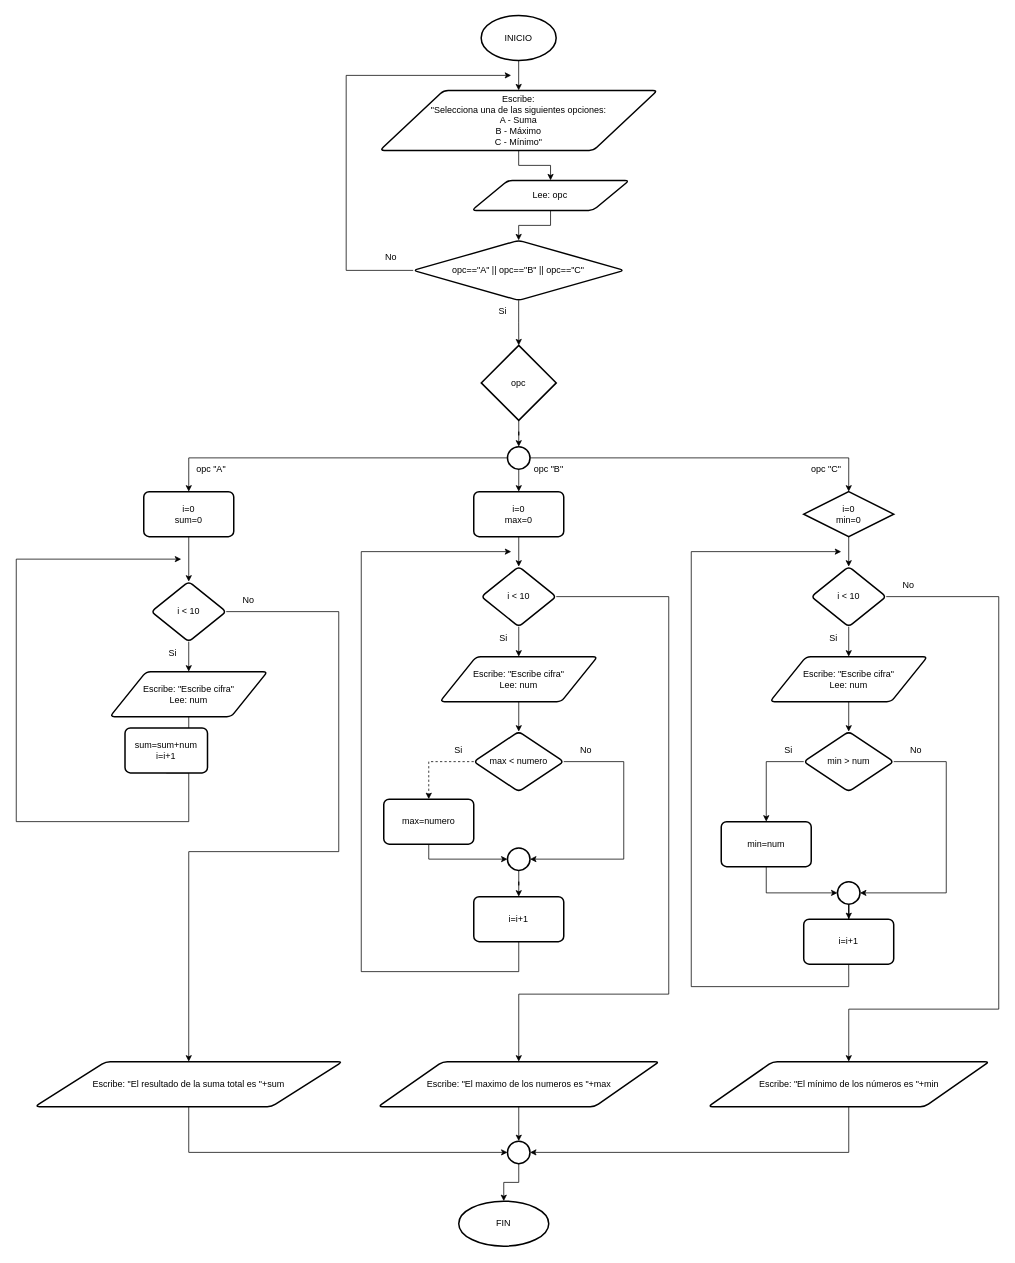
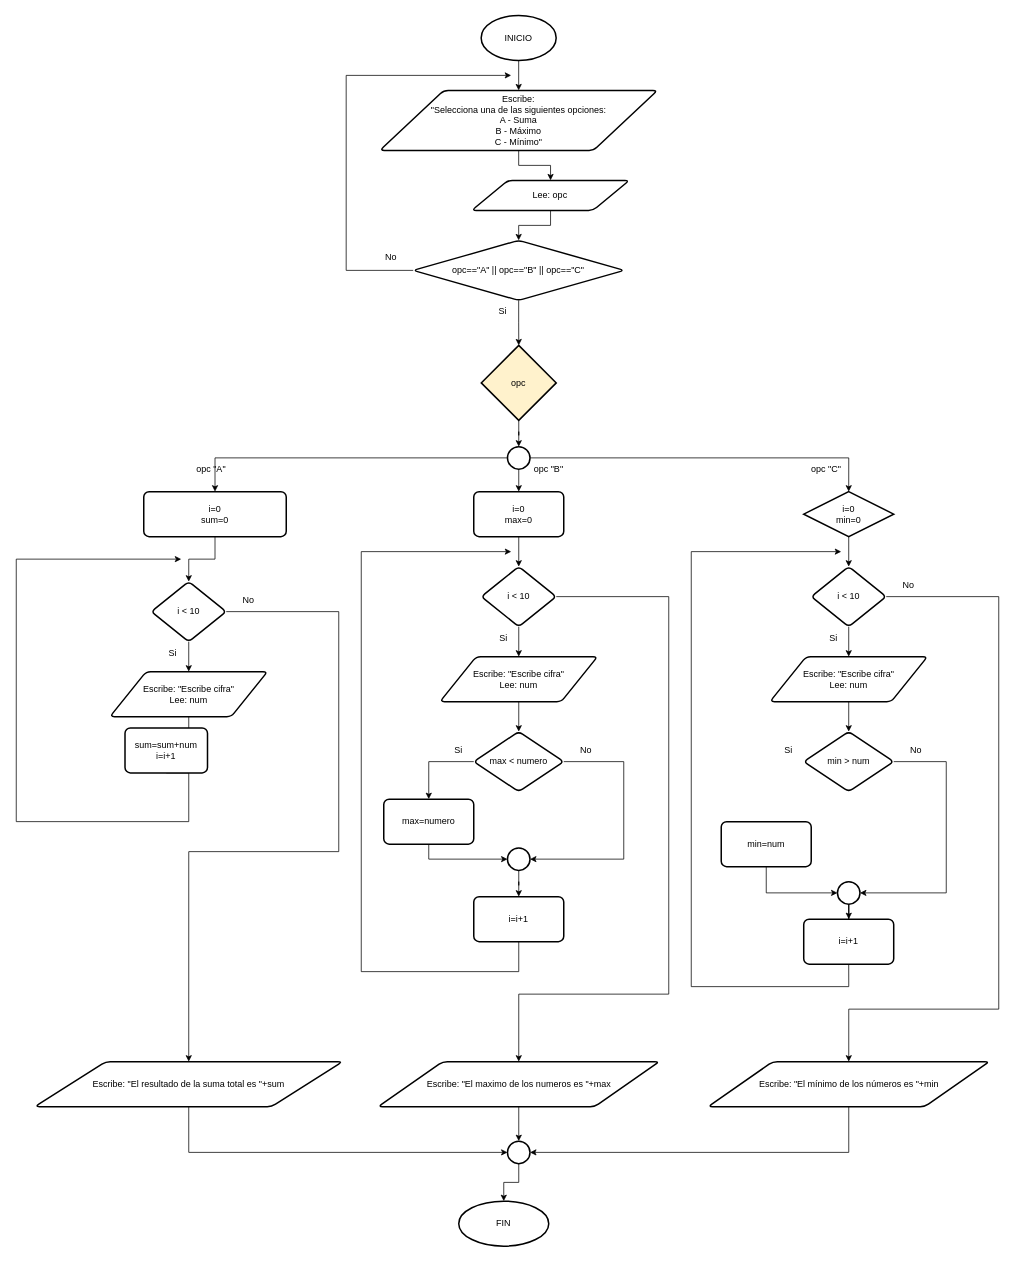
node "opc": fillcolor #ffffff -> #fff2cc
node "i=0 sum=0": size 90x45 -> 143x45
edge "max < numero" -> "max=numero": style dashed -> solid
edge "min > num" -> "min=num": removed
